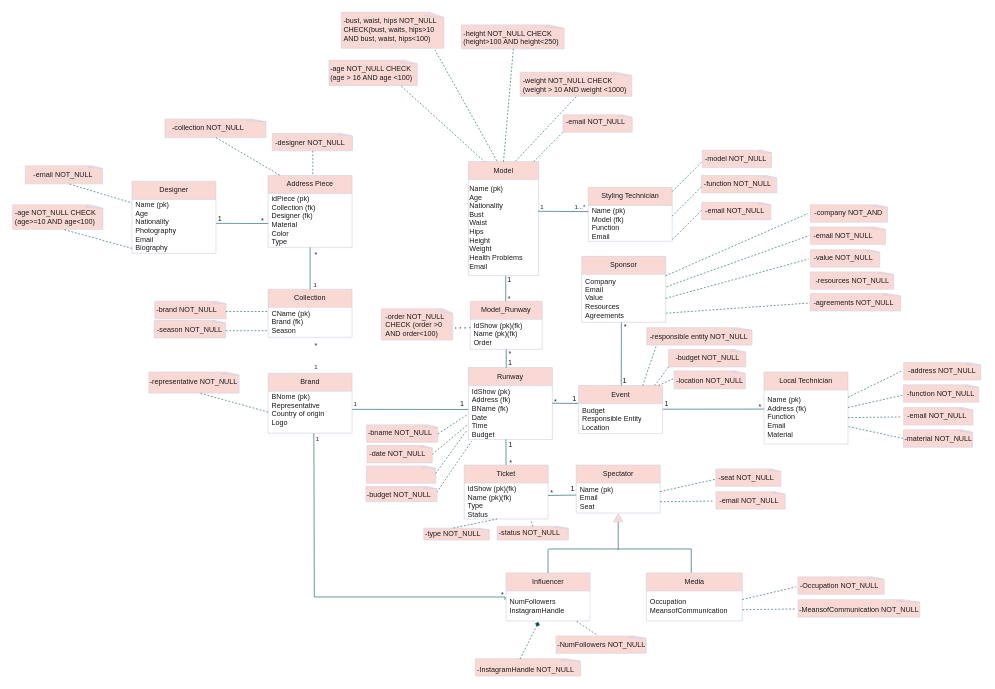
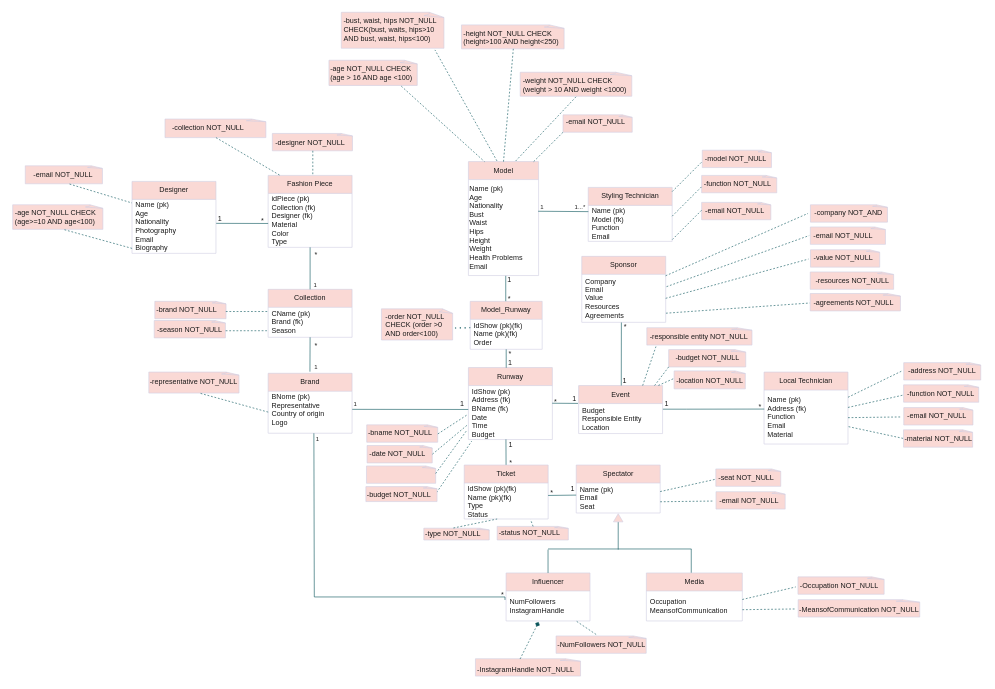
node "Address Piece": label "Address Piece" -> "Fashion Piece"
edge "Collection" -- "Brand": added
